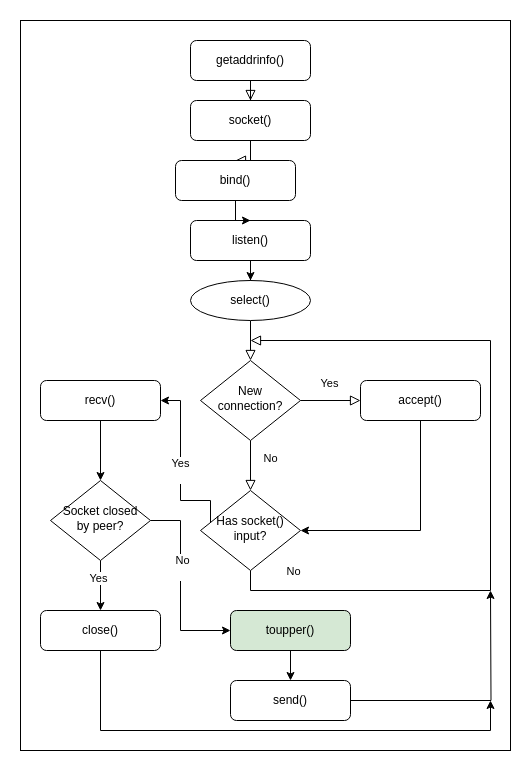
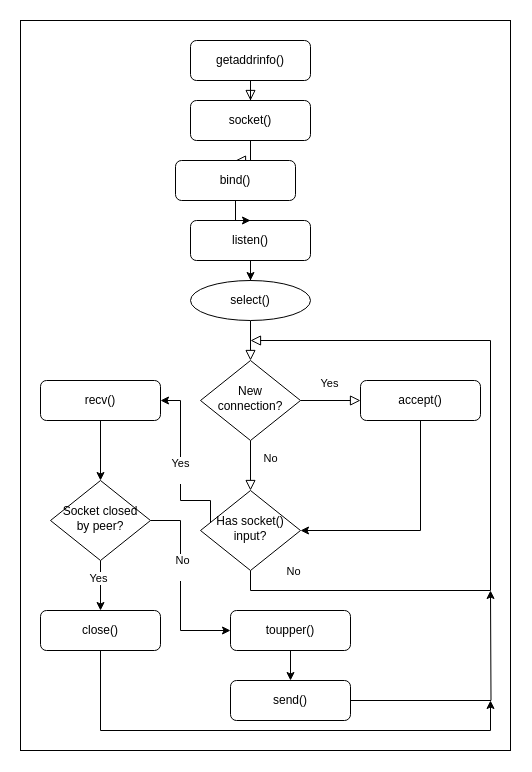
node "toupper()": fillcolor #d5e8d4 -> #ffffff
